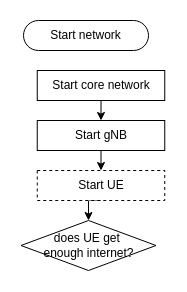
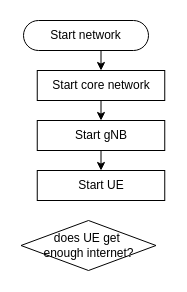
edge "Start network" -> "Start core network": added
node "Start UE": style dashed -> solid
edge "Start UE" -> "does UE get enough internet?": removed
